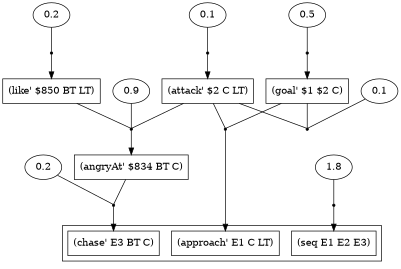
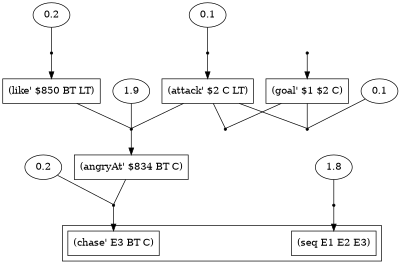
node "0.5": removed
node "0.9": label "0.9" -> "1.9"
node "(approach' E1 C LT)": removed
